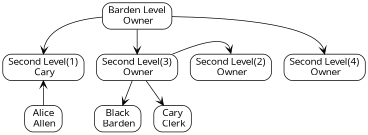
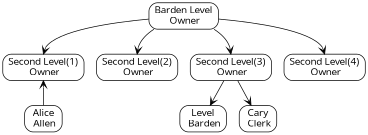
edge "Second Level(3) Owner" -> "Second Level(2) Owner": now "Barden Level Owner" -> "Second Level(2) Owner"
node "Second Level(1) Cary": label "Second Level(1) Cary" -> "Second Level(1) Owner"
node "Black Barden": label "Black Barden" -> "Level Barden"
